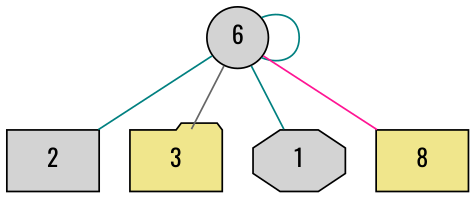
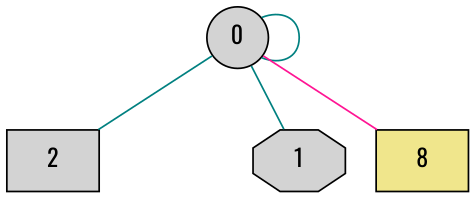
node "6": label "6" -> "0"
node "3": removed
